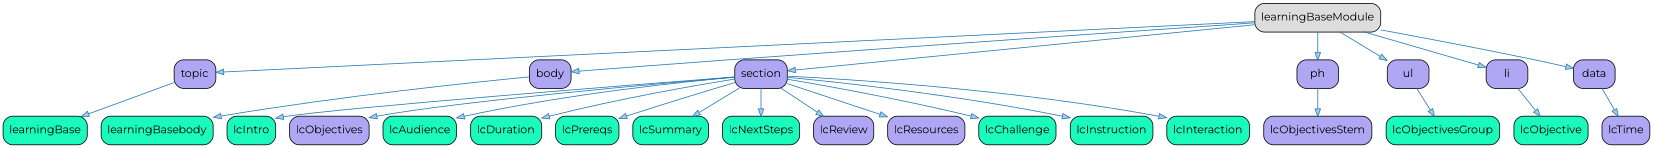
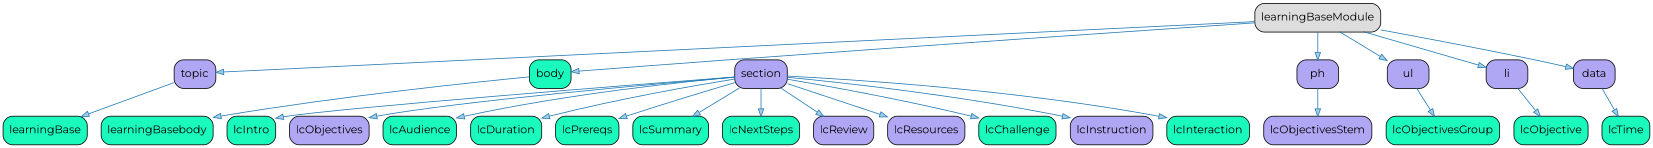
edge "learningBaseModule" -> "section": removed
node "body": fillcolor #afa7f4 -> #1afabc
node "lcInstruction": fillcolor #1afabc -> #afa7f4
node "lcTime": fillcolor #afa7f4 -> #1afabc
